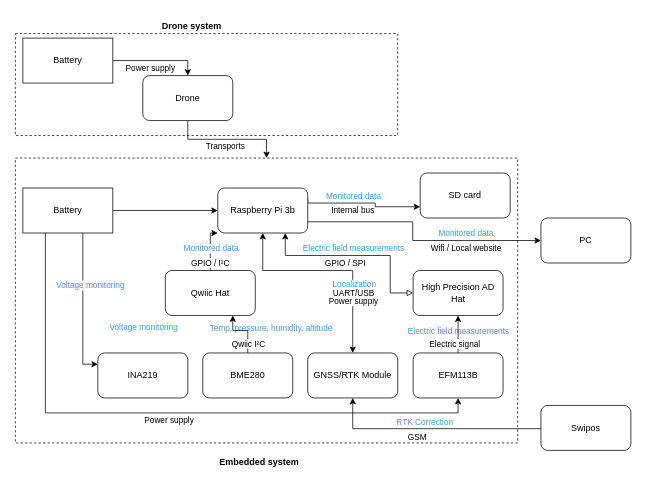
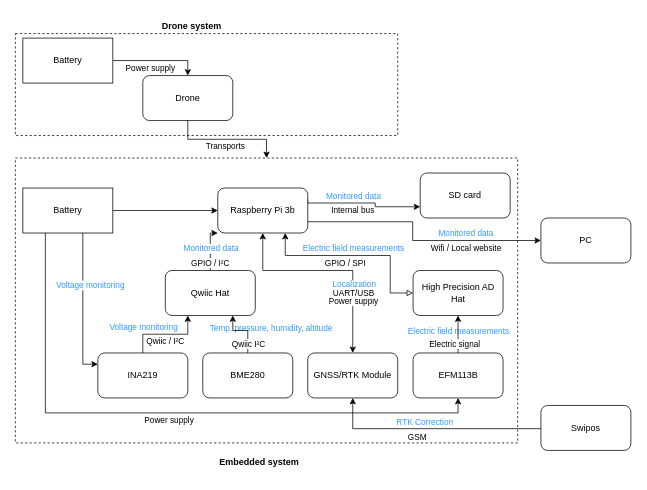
edge "INA219" -> "Qwiic Hat": added, label "Qwiic / I²C"
